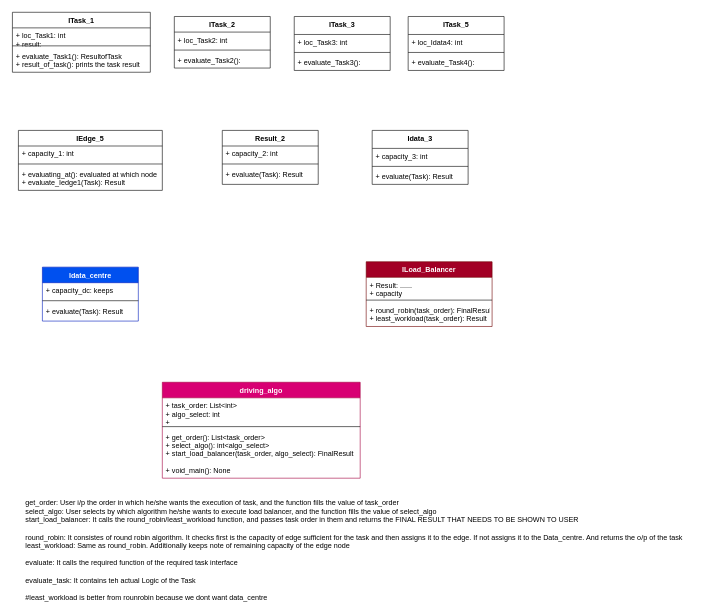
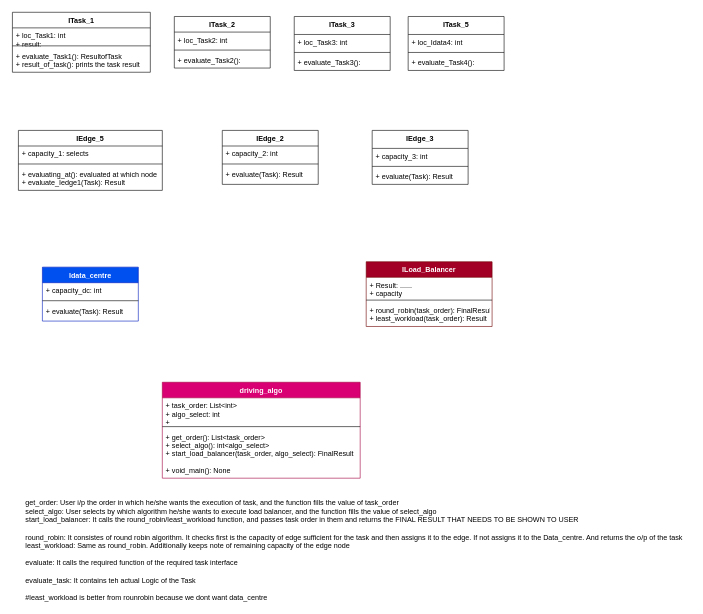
node "Result_2": label "Result_2" -> "IEdge_2"
node "Idata_3": label "Idata_3" -> "IEdge_3"
node "+ capacity_1: int": label "+ capacity_1: int" -> "+ capacity_1: selects"
node "+ capacity_dc: keeps": label "+ capacity_dc: keeps" -> "+ capacity_dc: int"
